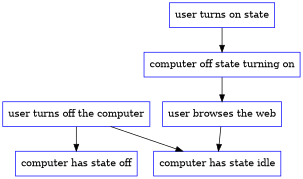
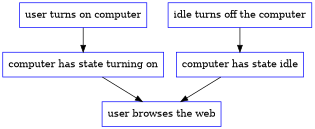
node "user turns on state": label "user turns on state" -> "user turns on computer"
node "computer off state turning on": label "computer off state turning on" -> "computer has state turning on"
node "user turns off the computer": label "user turns off the computer" -> "idle turns off the computer"
edge "user browses the web" -> "computer has state idle": reversed
node "computer has state off": removed
